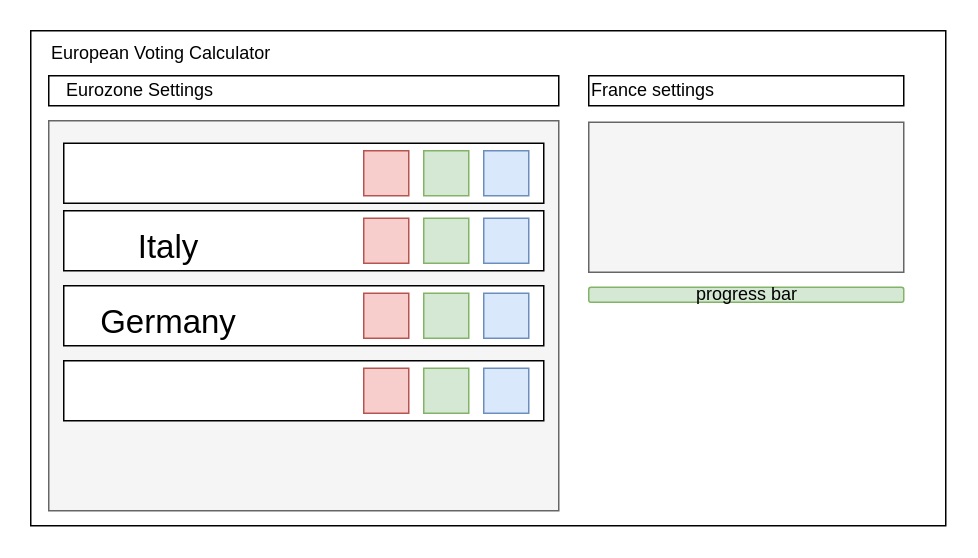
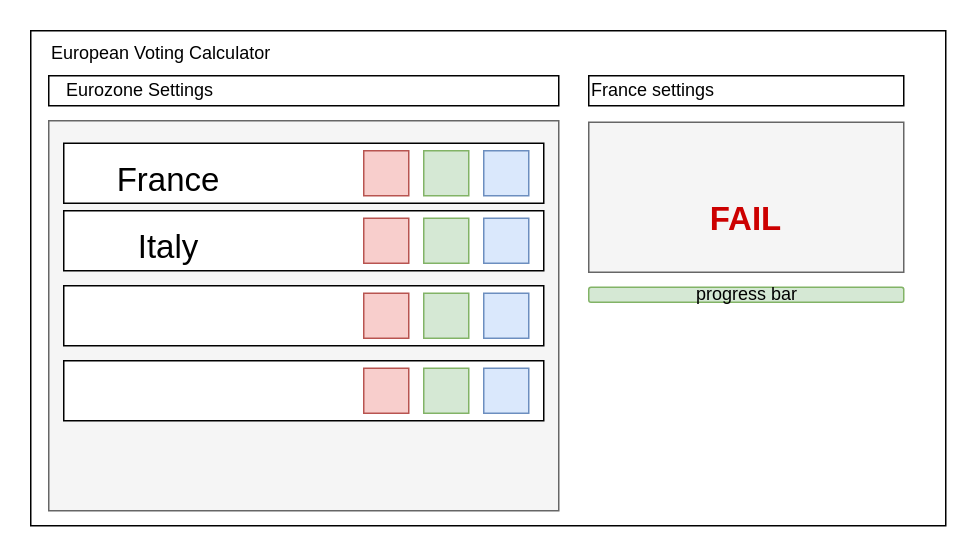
node "France": added
node "FAIL": added
node "Germany": removed
